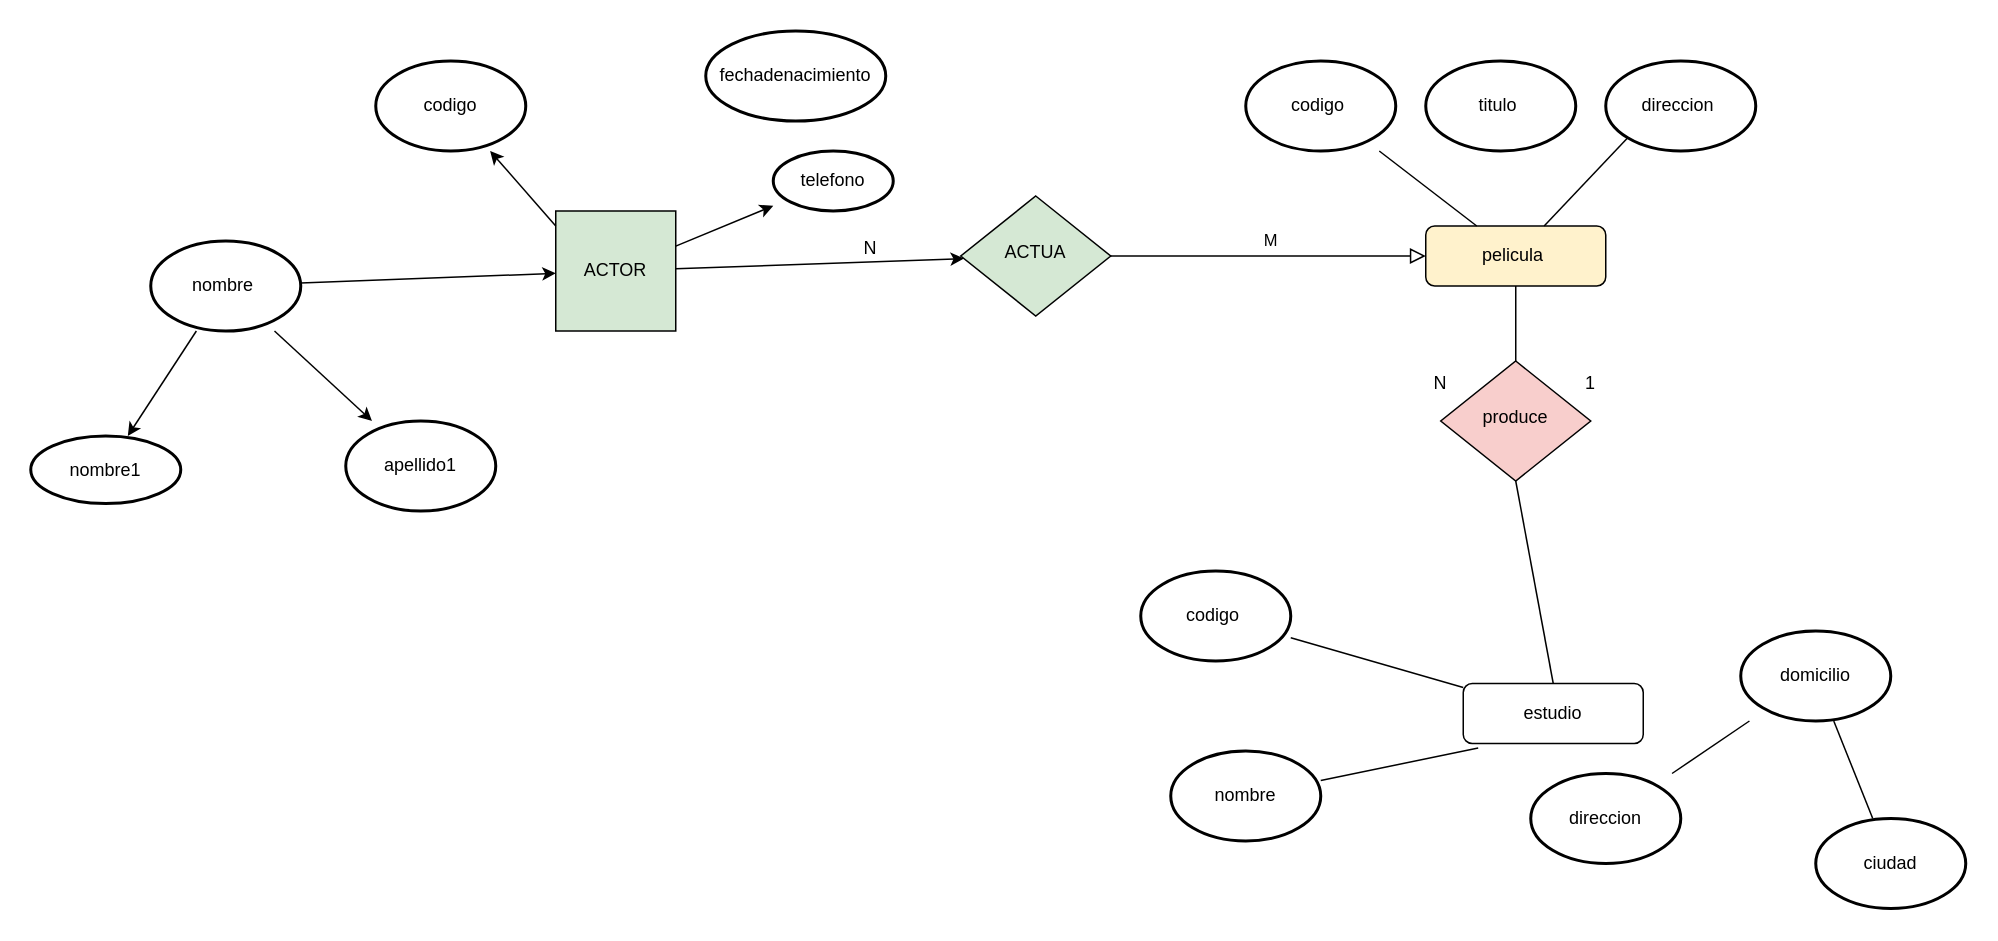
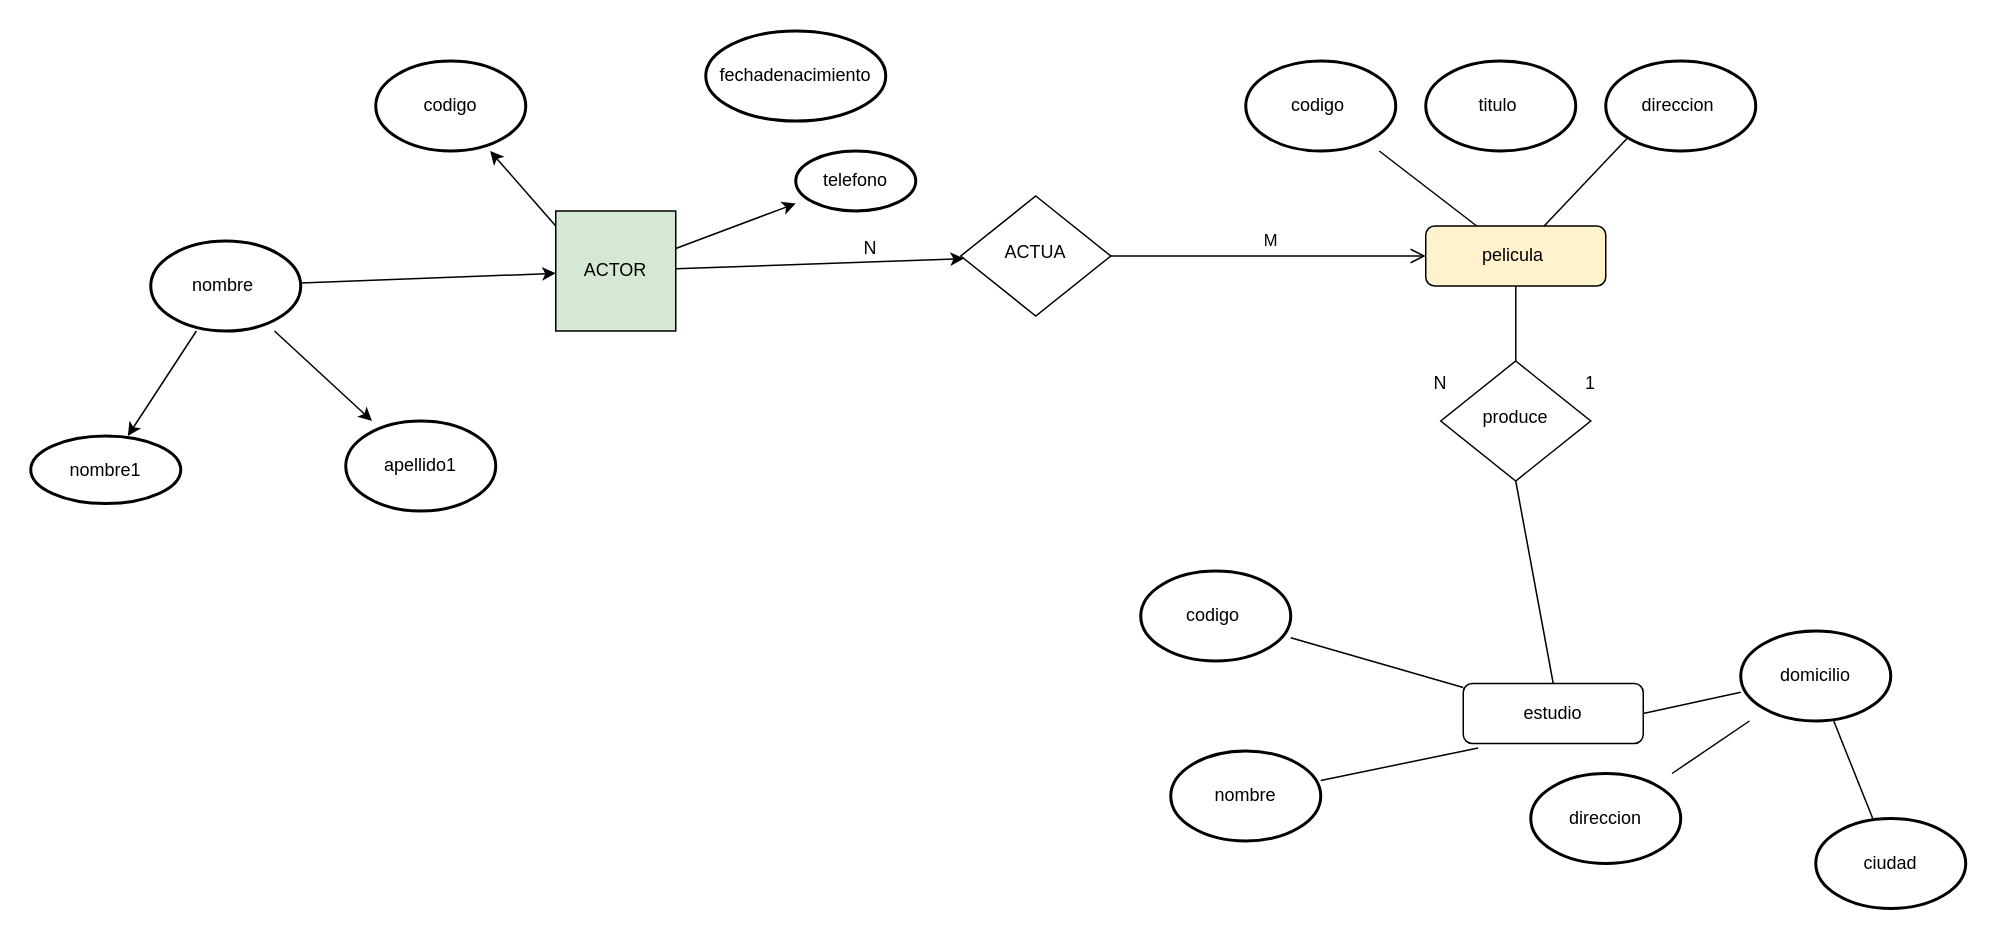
node "telefono": moved (833, 181) -> (856, 181)
node "ACTUA": fillcolor #d5e8d4 -> #ffffff
edge "ACTUA" -> "pelicula": arrowhead block -> open
node "produce": fillcolor #f8cecc -> #ffffff
edge "domicilio" -- "estudio": added
